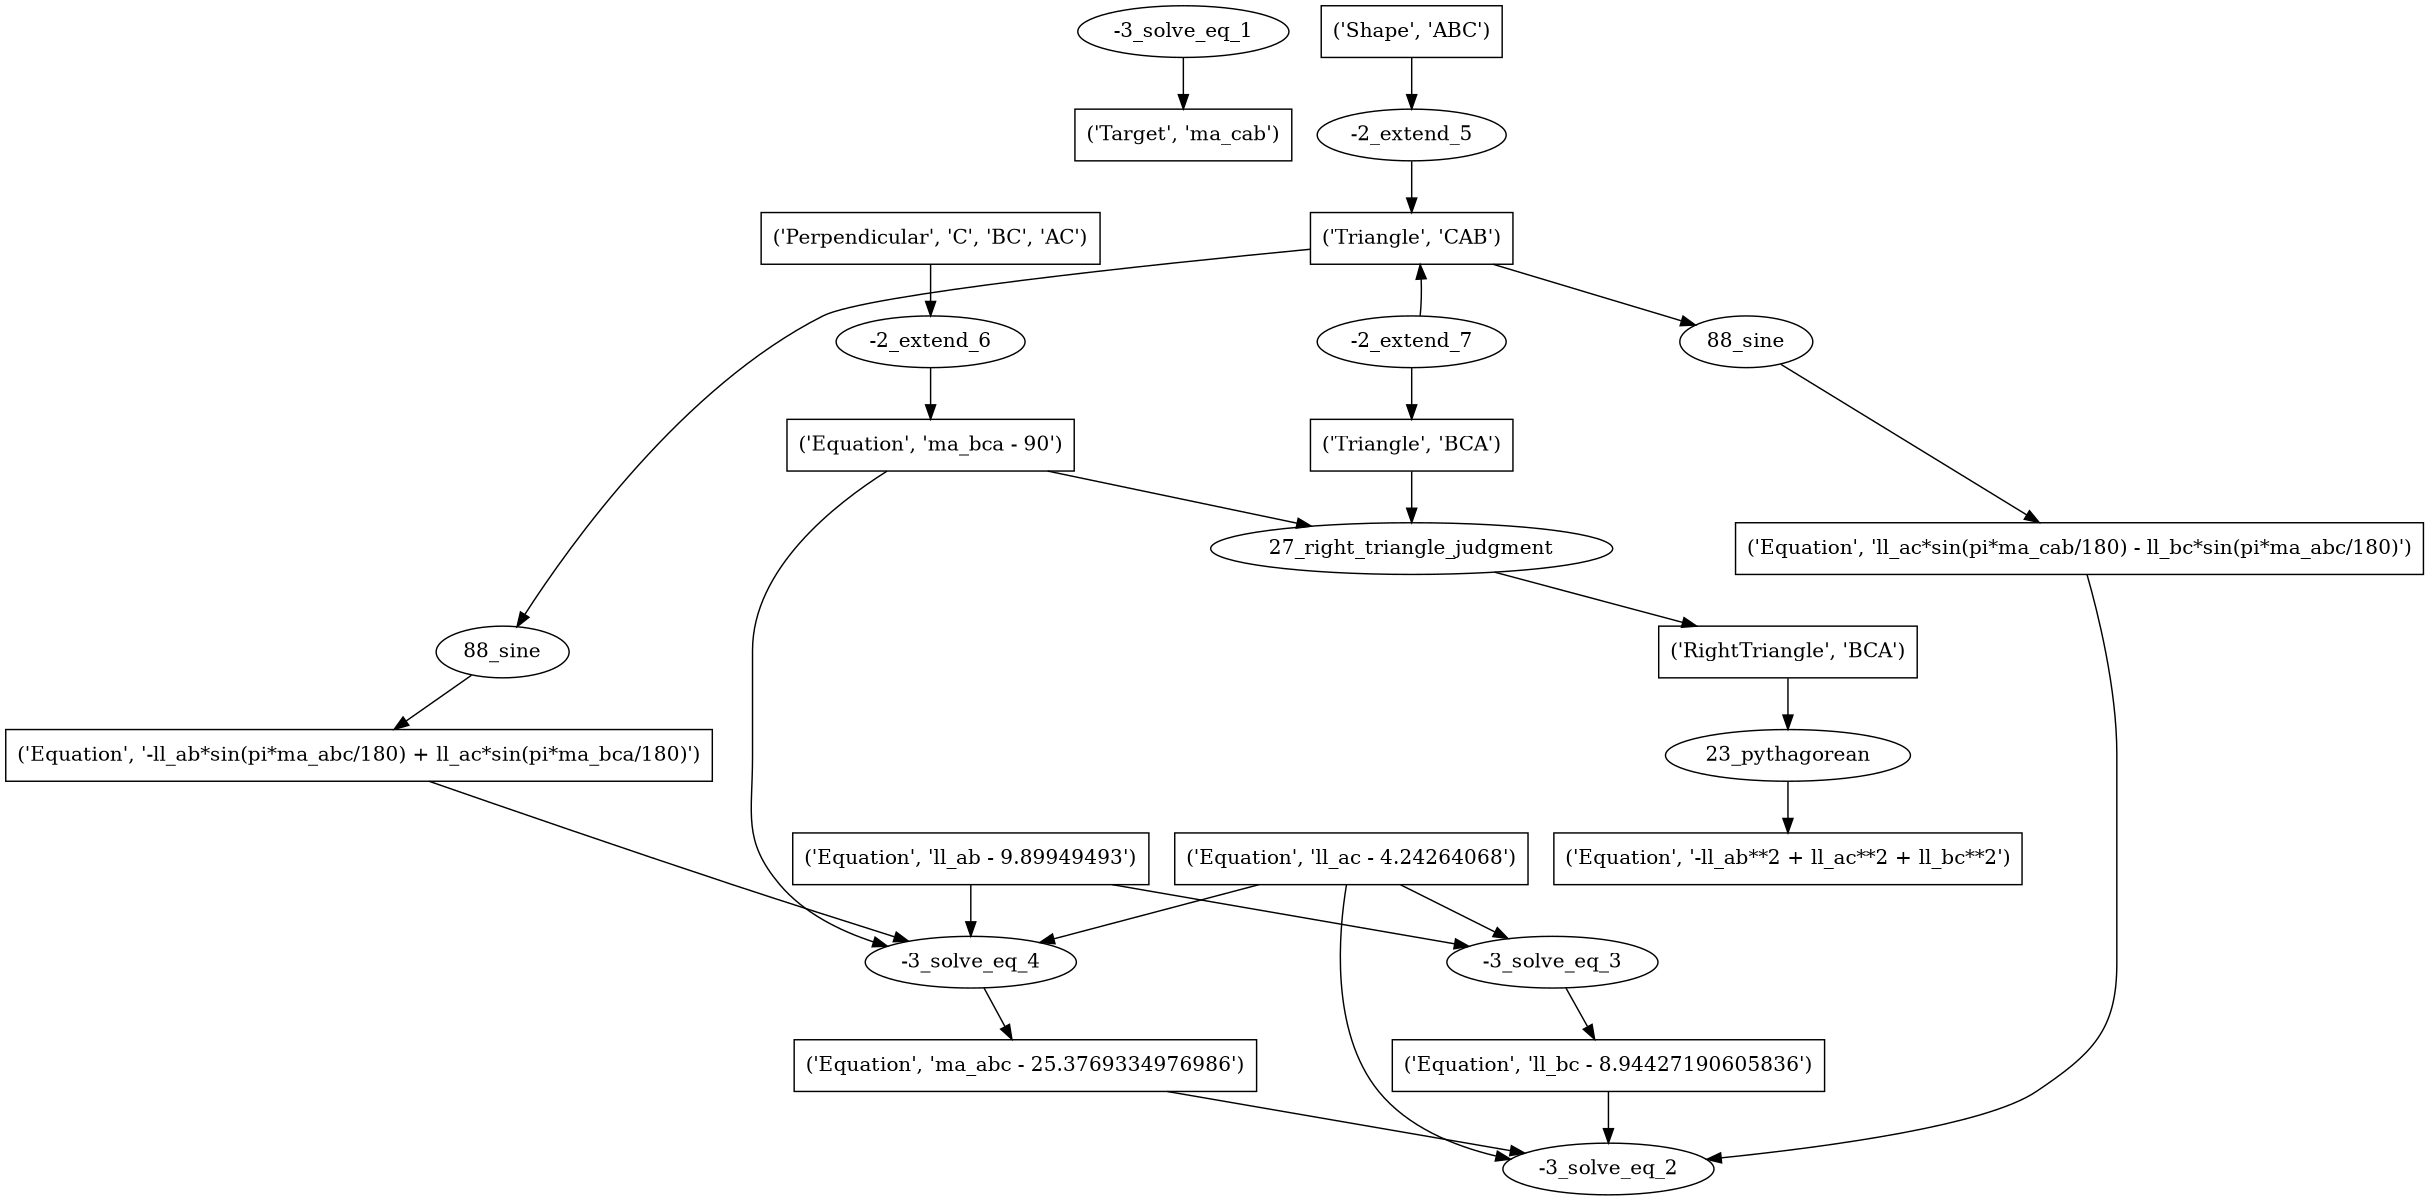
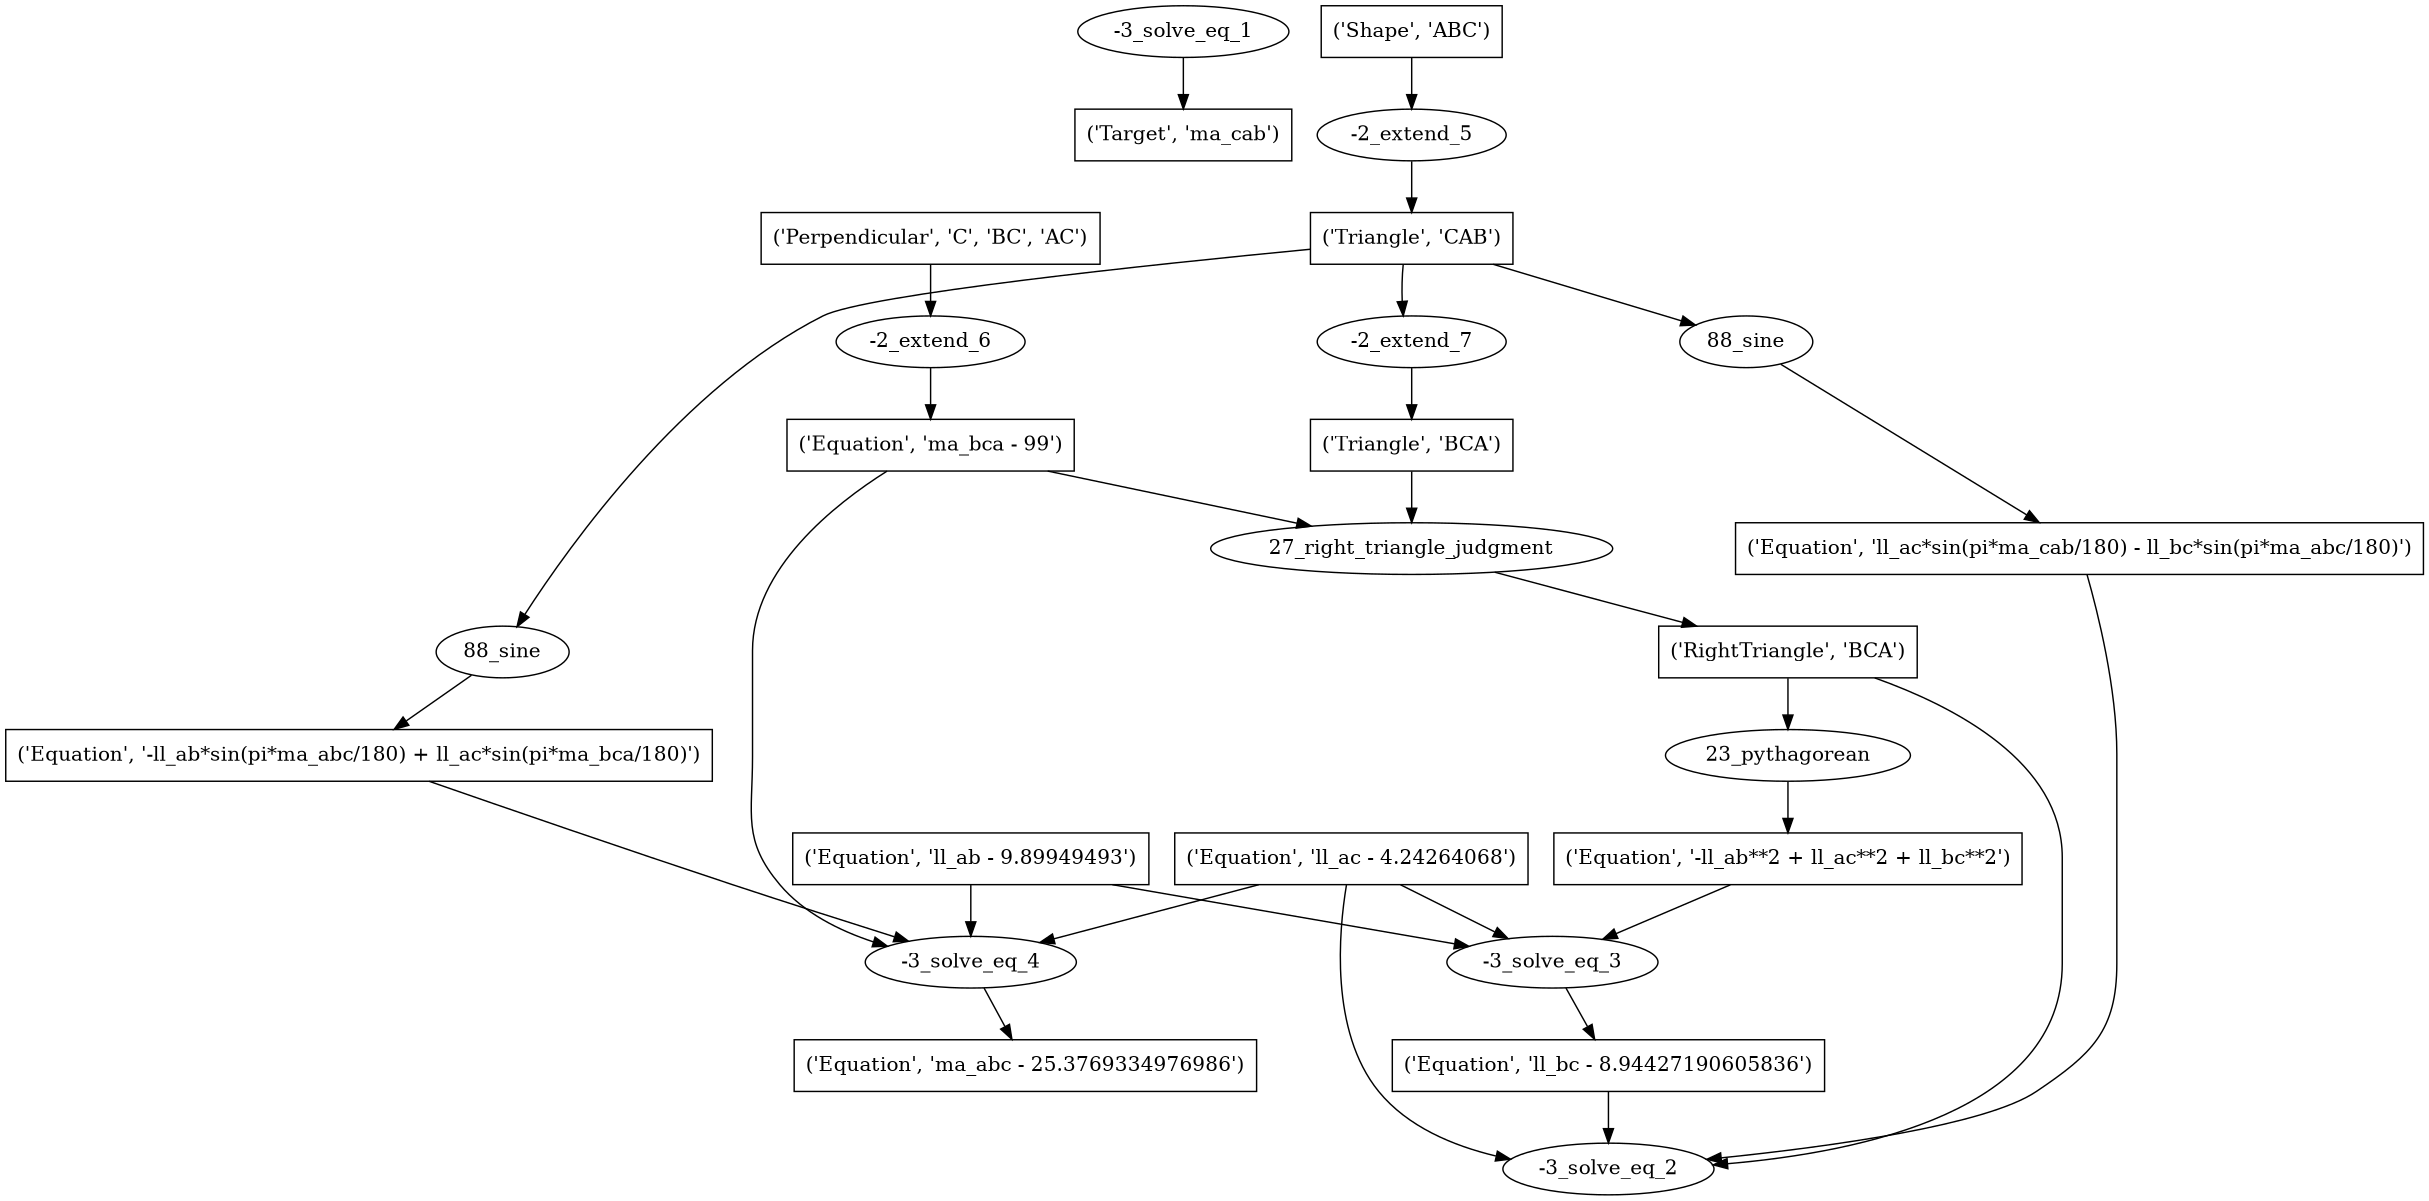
edge "-2_extend_7" -> "('Triangle', 'CAB')": reversed
node "('Equation', 'ma_bca - 90')": label "('Equation', 'ma_bca - 90')" -> "('Equation', 'ma_bca - 99')"
edge "('Equation', '-ll_ab**2 + ll_ac**2 + ll_bc**2')" -> "-3_solve_eq_3": added
edge "('Equation', 'ma_abc - 25.3769334976986')" -> "-3_solve_eq_2": now "('RightTriangle', 'BCA')" -> "-3_solve_eq_2"
